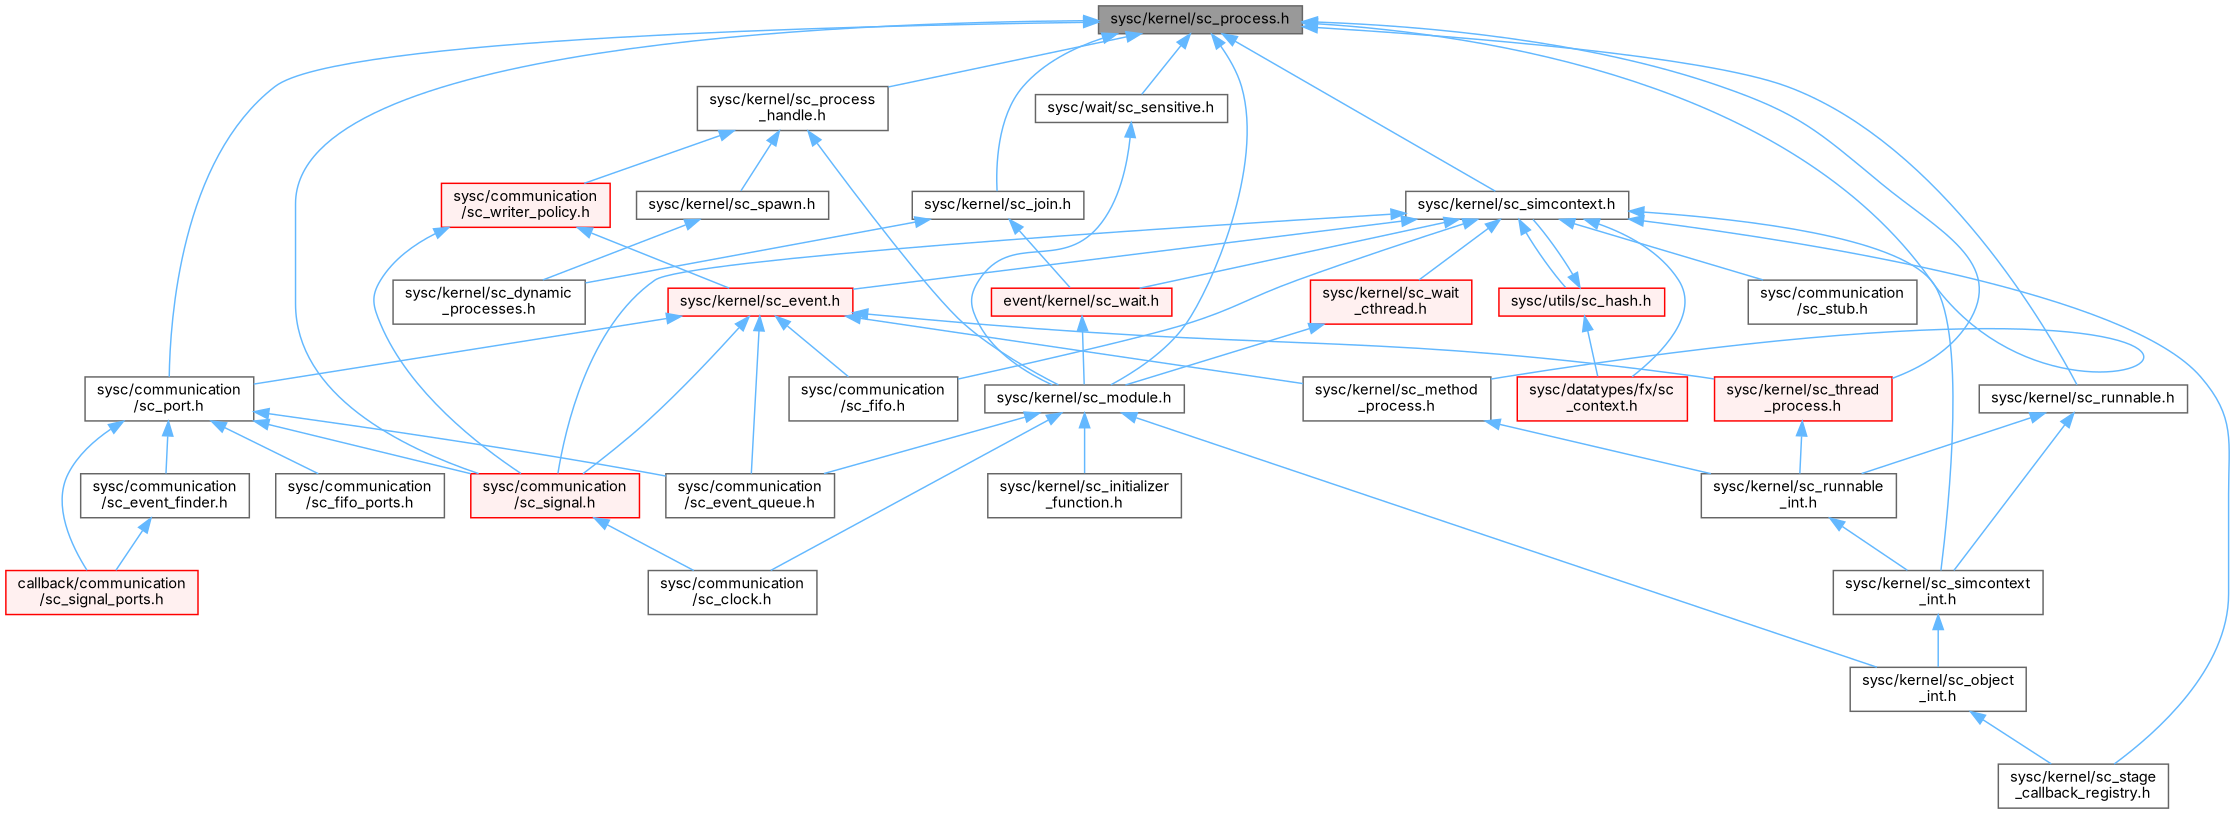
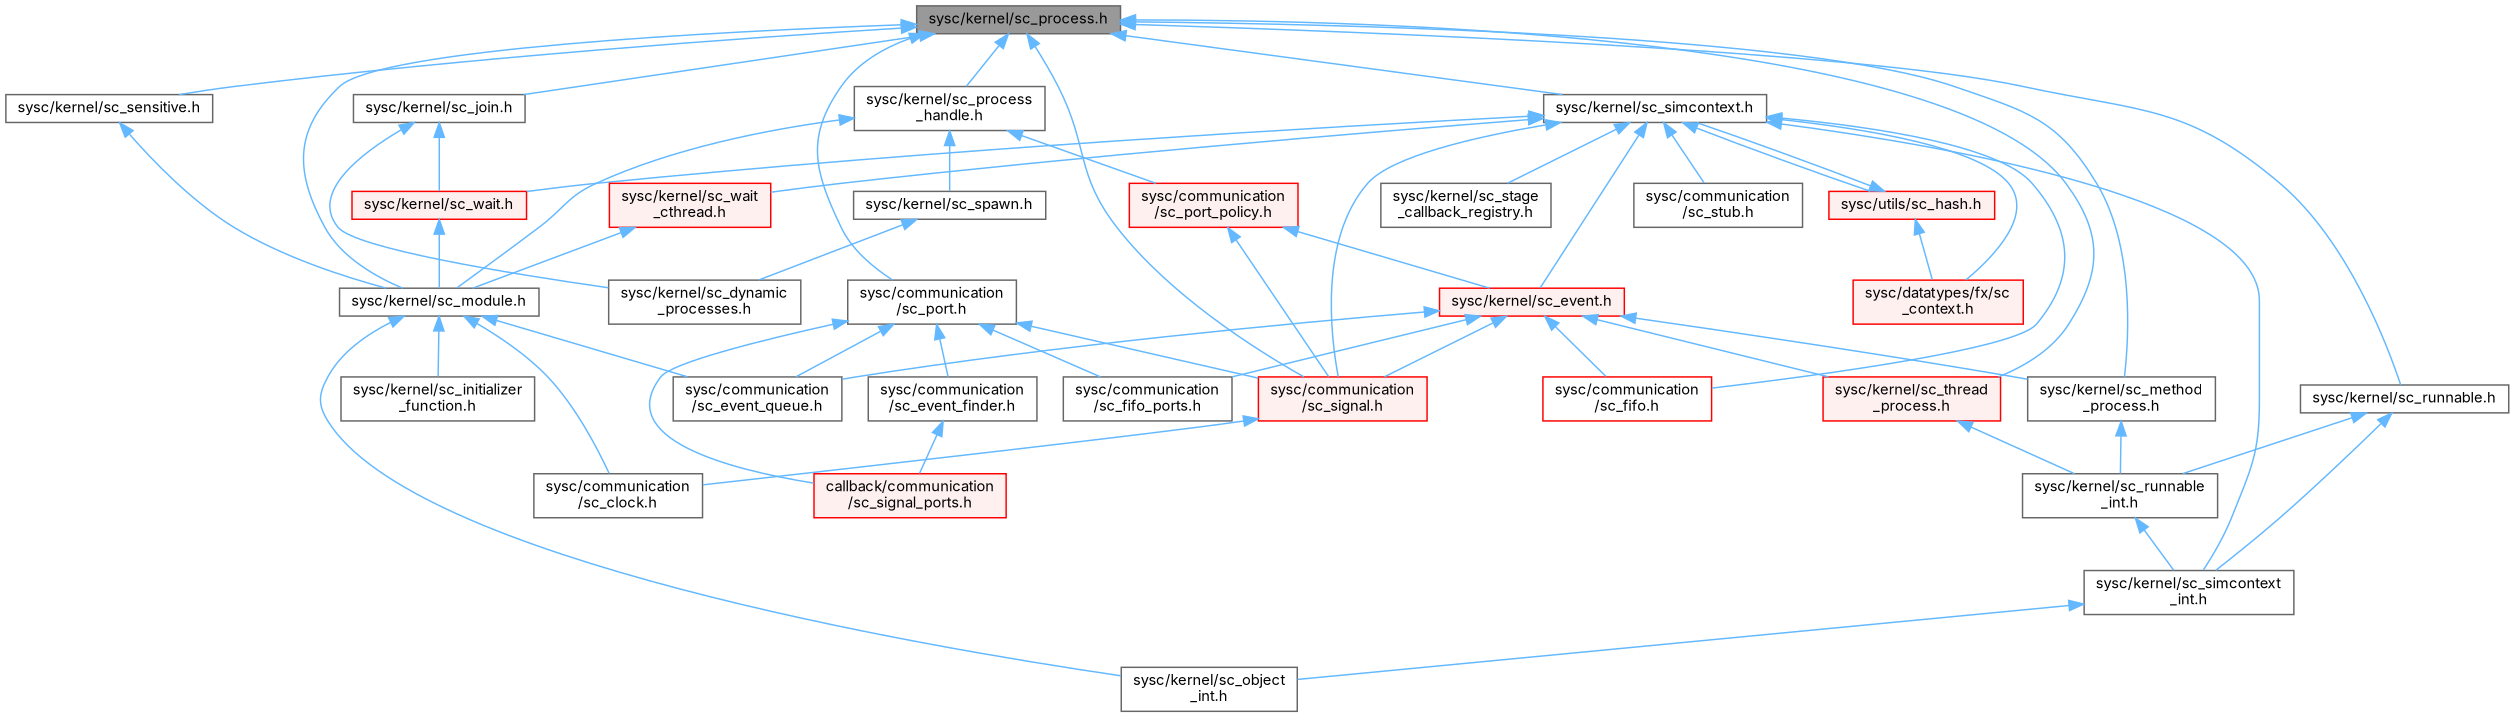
node "sysc/wait/sc_sensitive.h": label "sysc/wait/sc_sensitive.h" -> "sysc/kernel/sc_sensitive.h"
node "sysc/communication /sc_writer_policy.h": label "sysc/communication /sc_writer_policy.h" -> "sysc/communication /sc_port_policy.h"
node "event/kernel/sc_wait.h": label "event/kernel/sc_wait.h" -> "sysc/kernel/sc_wait.h"
edge "sysc/communication /sc_port.h" -> "sysc/kernel/sc_event.h": now "sysc/communication /sc_fifo_ports.h" -> "sysc/kernel/sc_event.h"
node "sysc/communication /sc_fifo.h": color grey40 -> red
edge "sysc/kernel/sc_stage _callback_registry.h" -> "sysc/kernel/sc_object _int.h": removed
